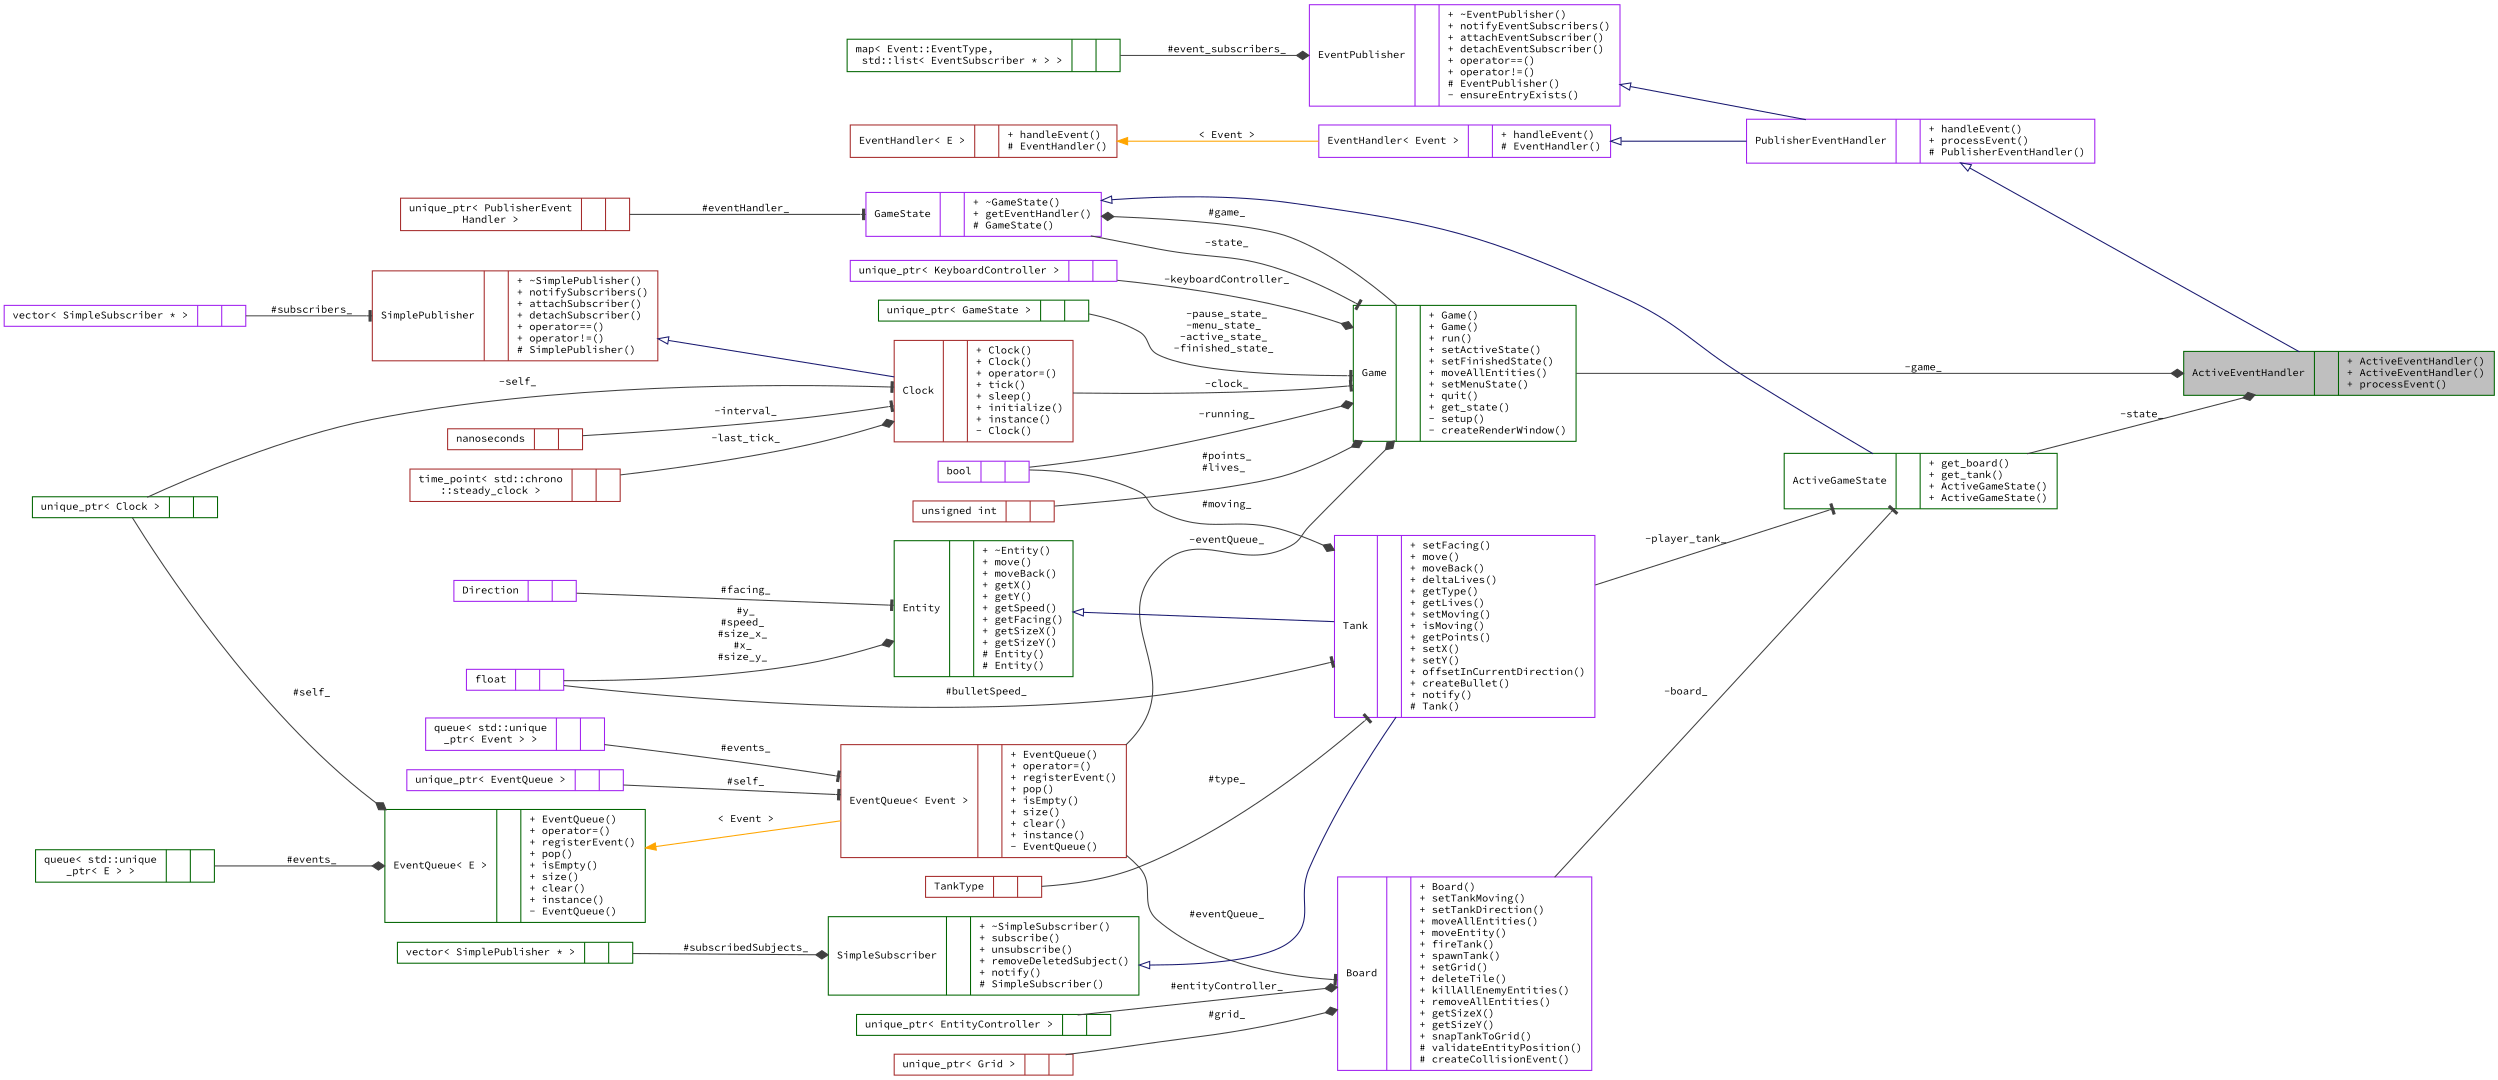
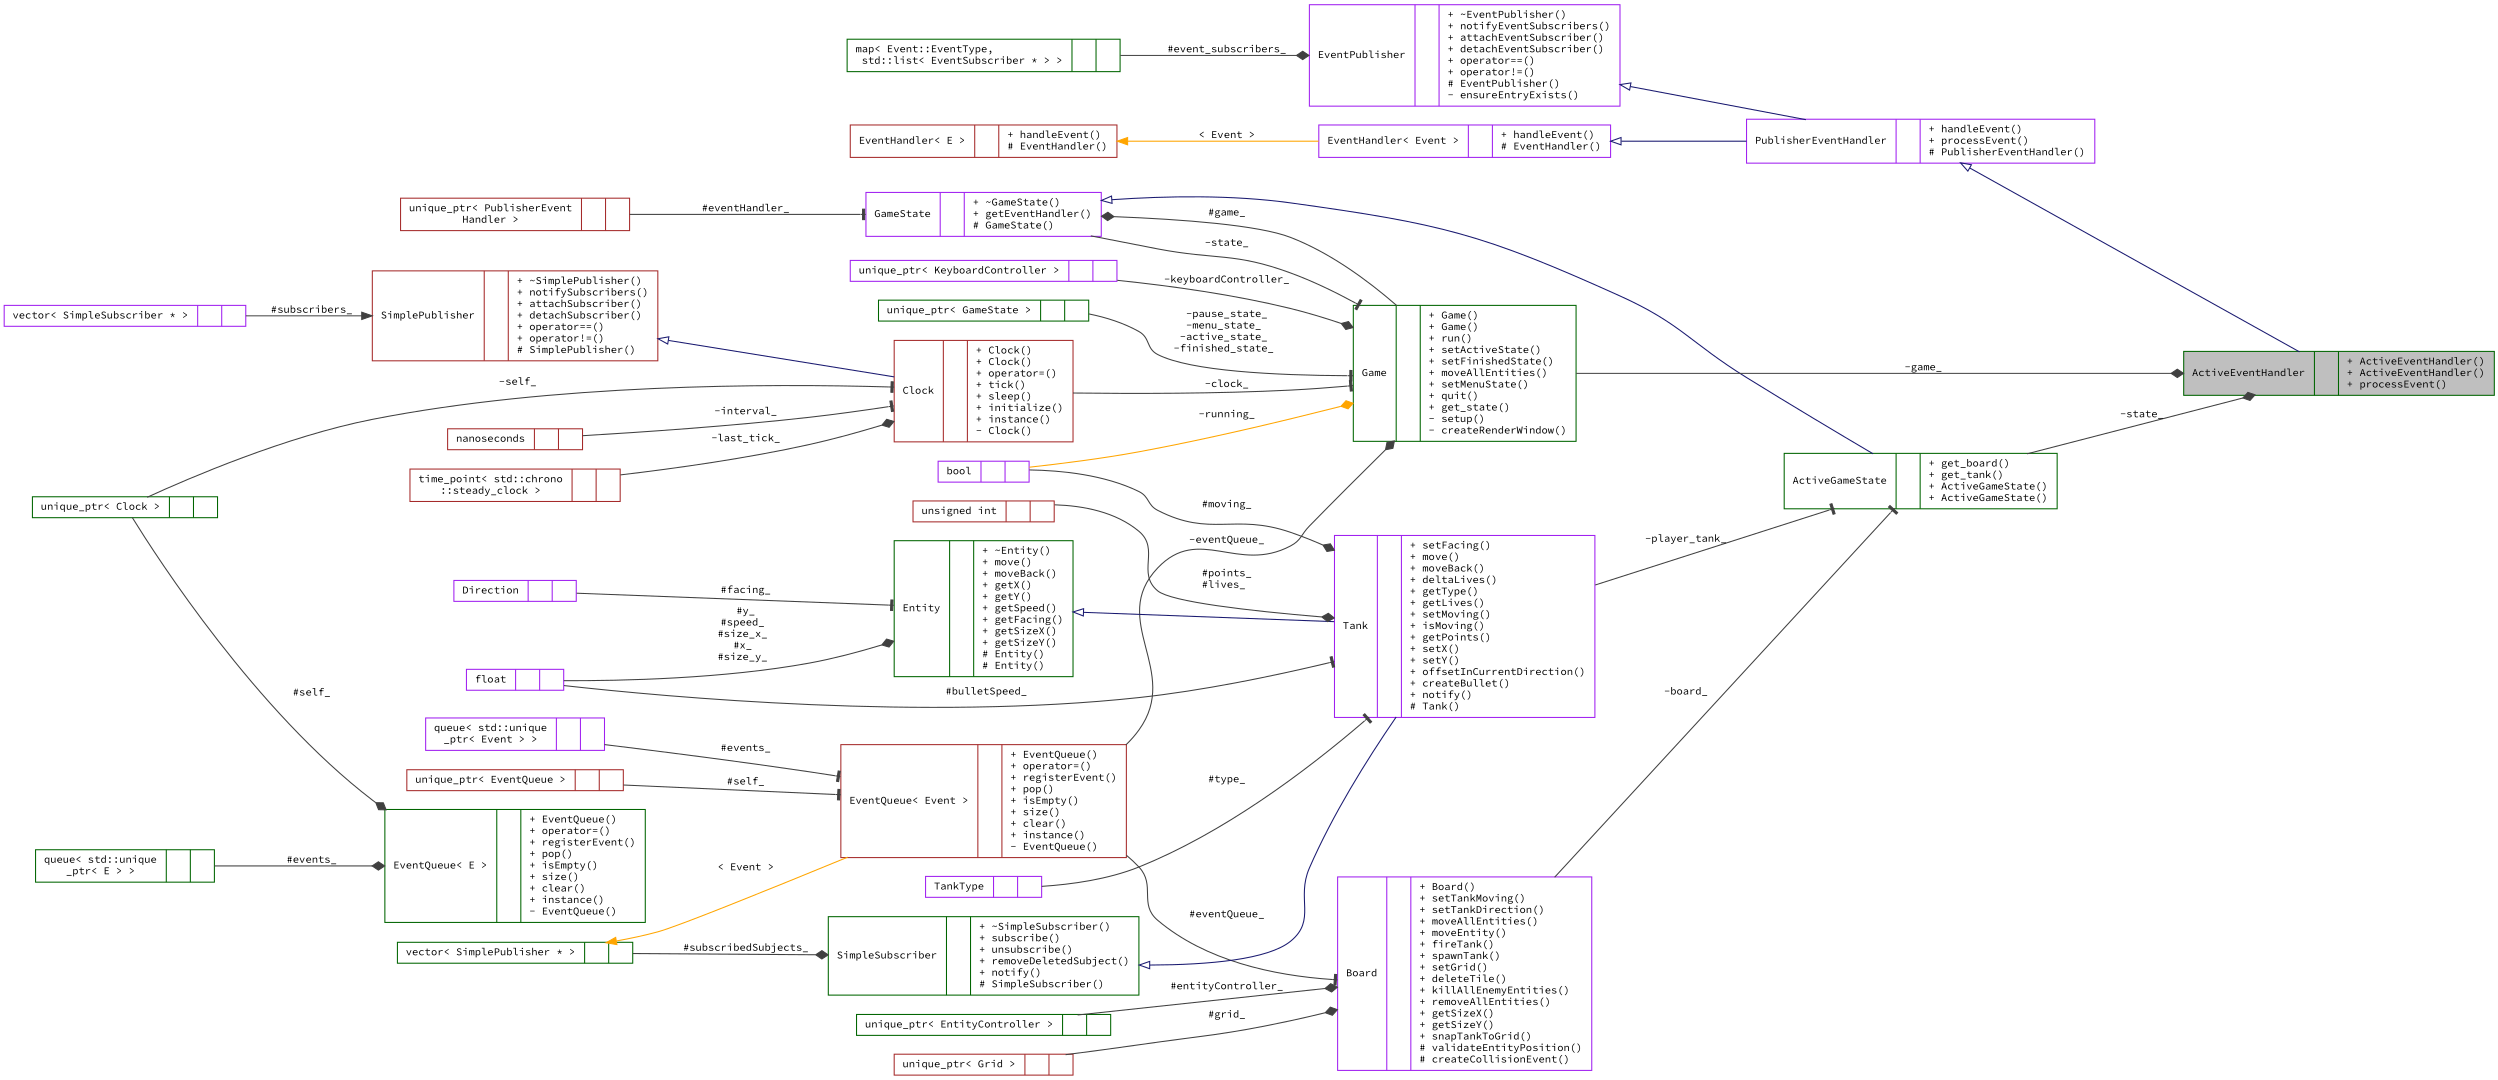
edge "vector< SimpleSubscriber * >" -> "SimplePublisher": arrowhead tee -> normal
edge "bool" -> "Game": color grey25 -> orange
edge "unsigned int" -> "Game": now "unsigned int" -> "Tank"
node "unique_ptr< EventQueue >": color purple -> brown
edge "EventQueue< Event >" -> "EventQueue< E >": now "EventQueue< Event >" -> "vector< SimplePublisher * >"
node "TankType": color brown -> purple
